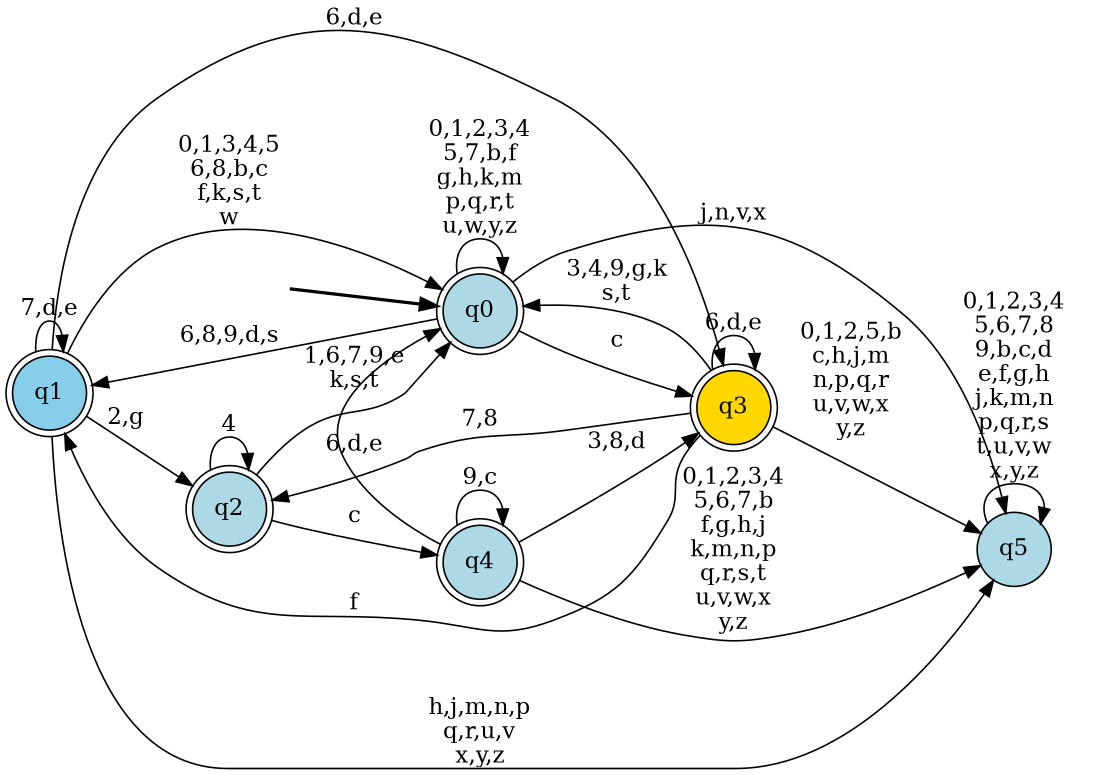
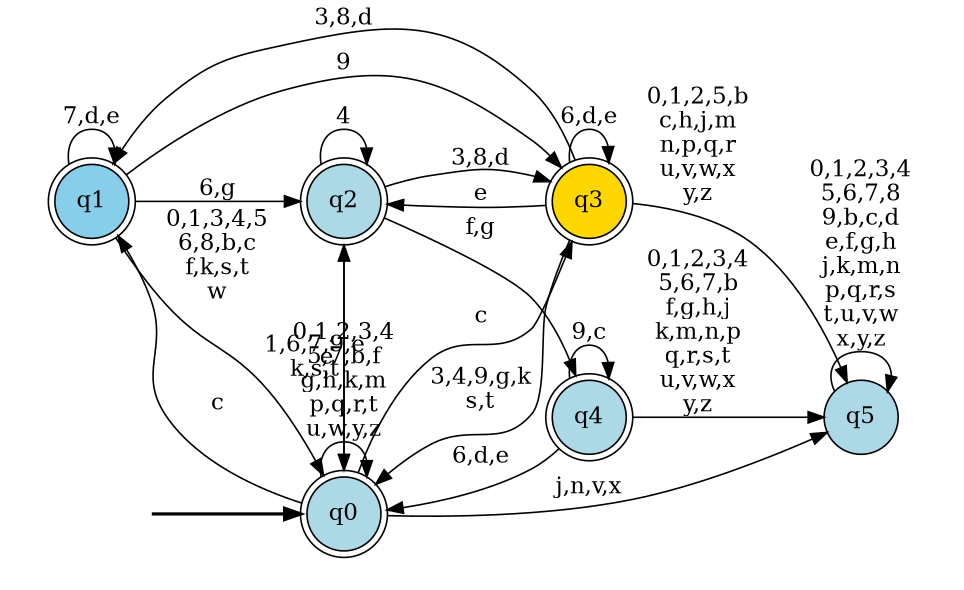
edge "q1" -> "q3": label "6,d,e" -> "9"
edge "q0" -> "q1": label "6,8,9,d,s" -> "c"
edge "q0" -> "q2": added, label "e"
edge "q1" -> "q2": label "2,g" -> "6,g"
edge "q3" -> "q2": label "7,8" -> "e"
edge "q4" -> "q3": now "q2" -> "q3"
edge "q2" -> "q4": label "c" -> "f,g"
edge "q3" -> "q1": label "f" -> "3,8,d"
edge "q1" -> "q5": removed, label "h,j,m,n,p q,r,u,v x,y,z"
